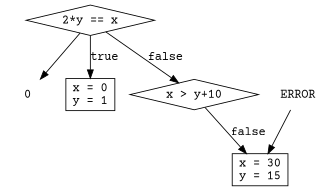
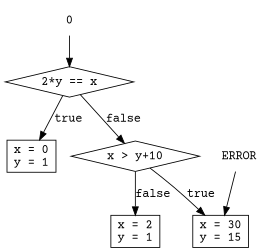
edge "2*y == x" -> "0": reversed
edge "x > y+10" -> "x = 30 y = 15": label "false" -> "true"
node "x = 2 y = 1": added
